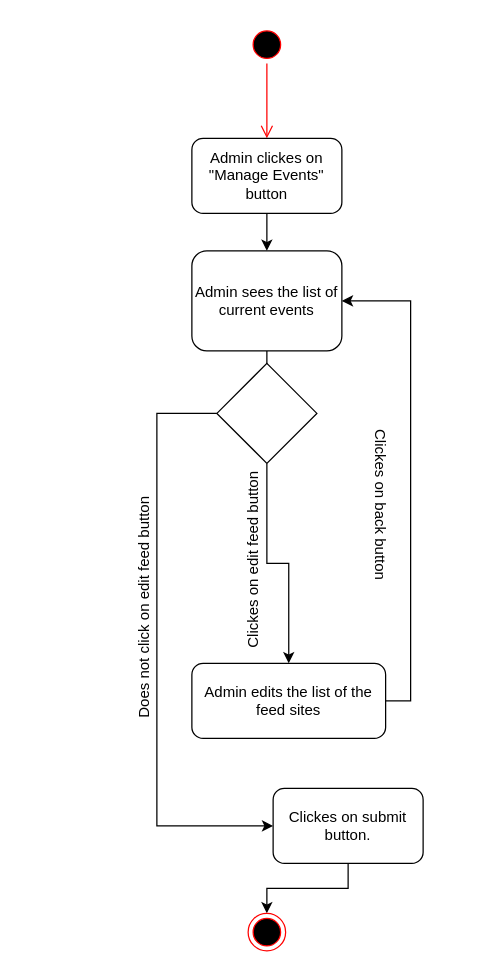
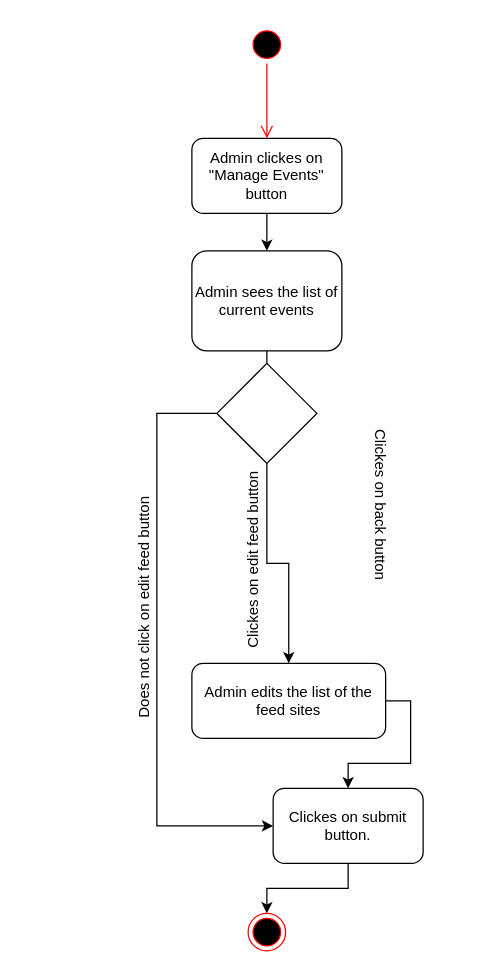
edge "Admin edits the list of the feed sites" -> "Admin sees the list of current events": now "Admin edits the list of the feed sites" -> "Clickes on submit button."
